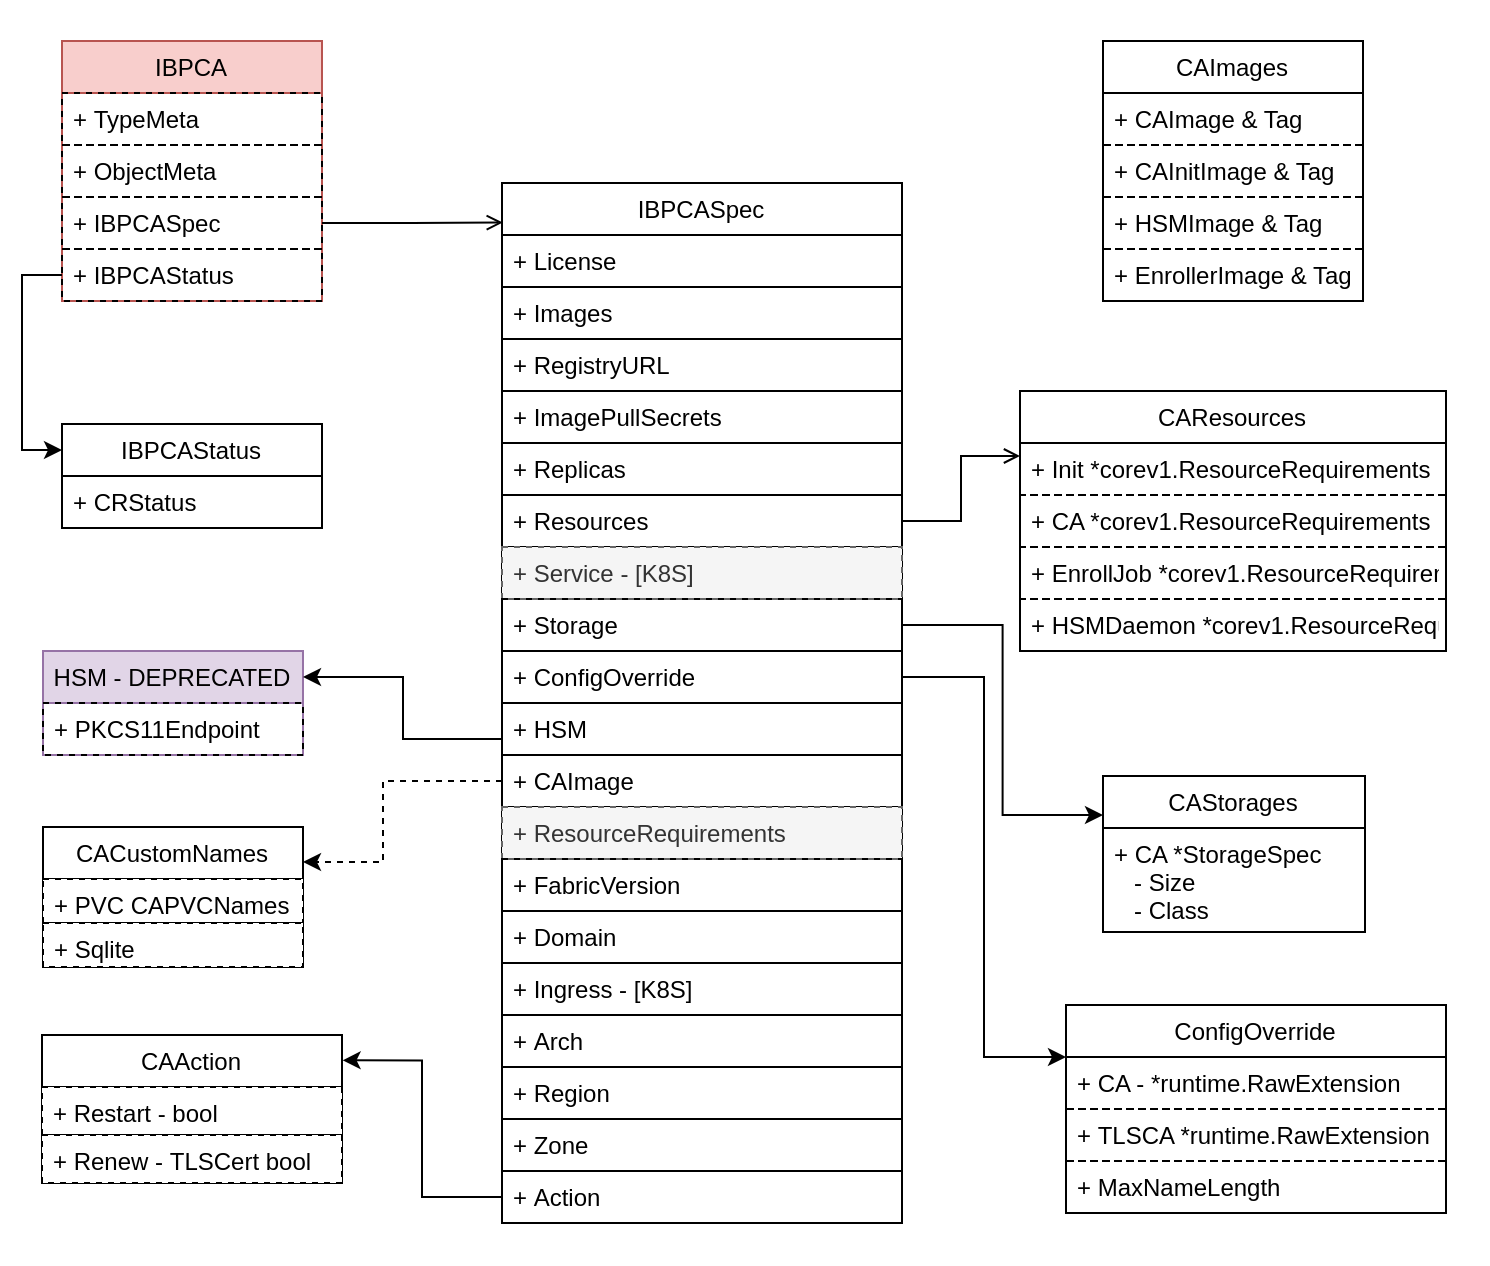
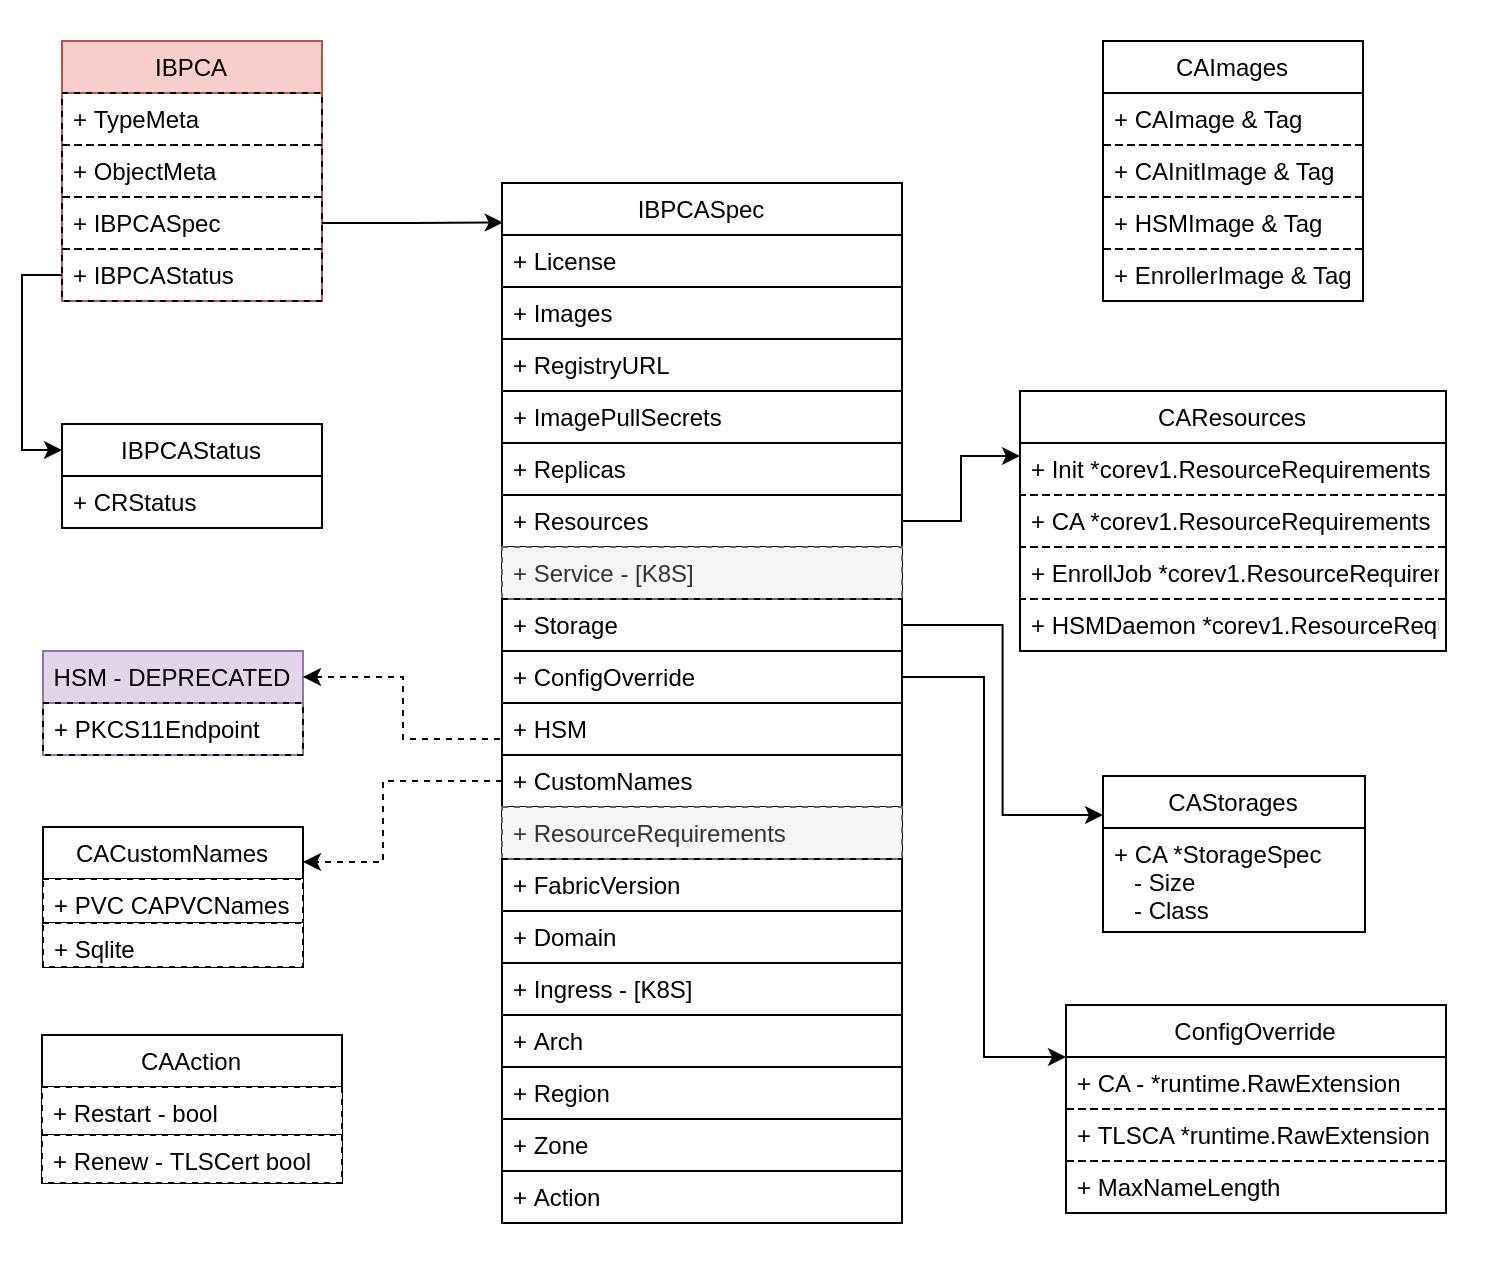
edge "+ IBPCASpec" -> "IBPCASpec": arrowhead open -> classic
edge "+ Resources" -> "CAResources": arrowhead open -> classic
edge "+ HSM" -> "HSM - DEPRECATED": style solid -> dashed
node "+ CAImage": label "+ CAImage" -> "+ CustomNames"
edge "+ Action" -> "CAAction": removed
